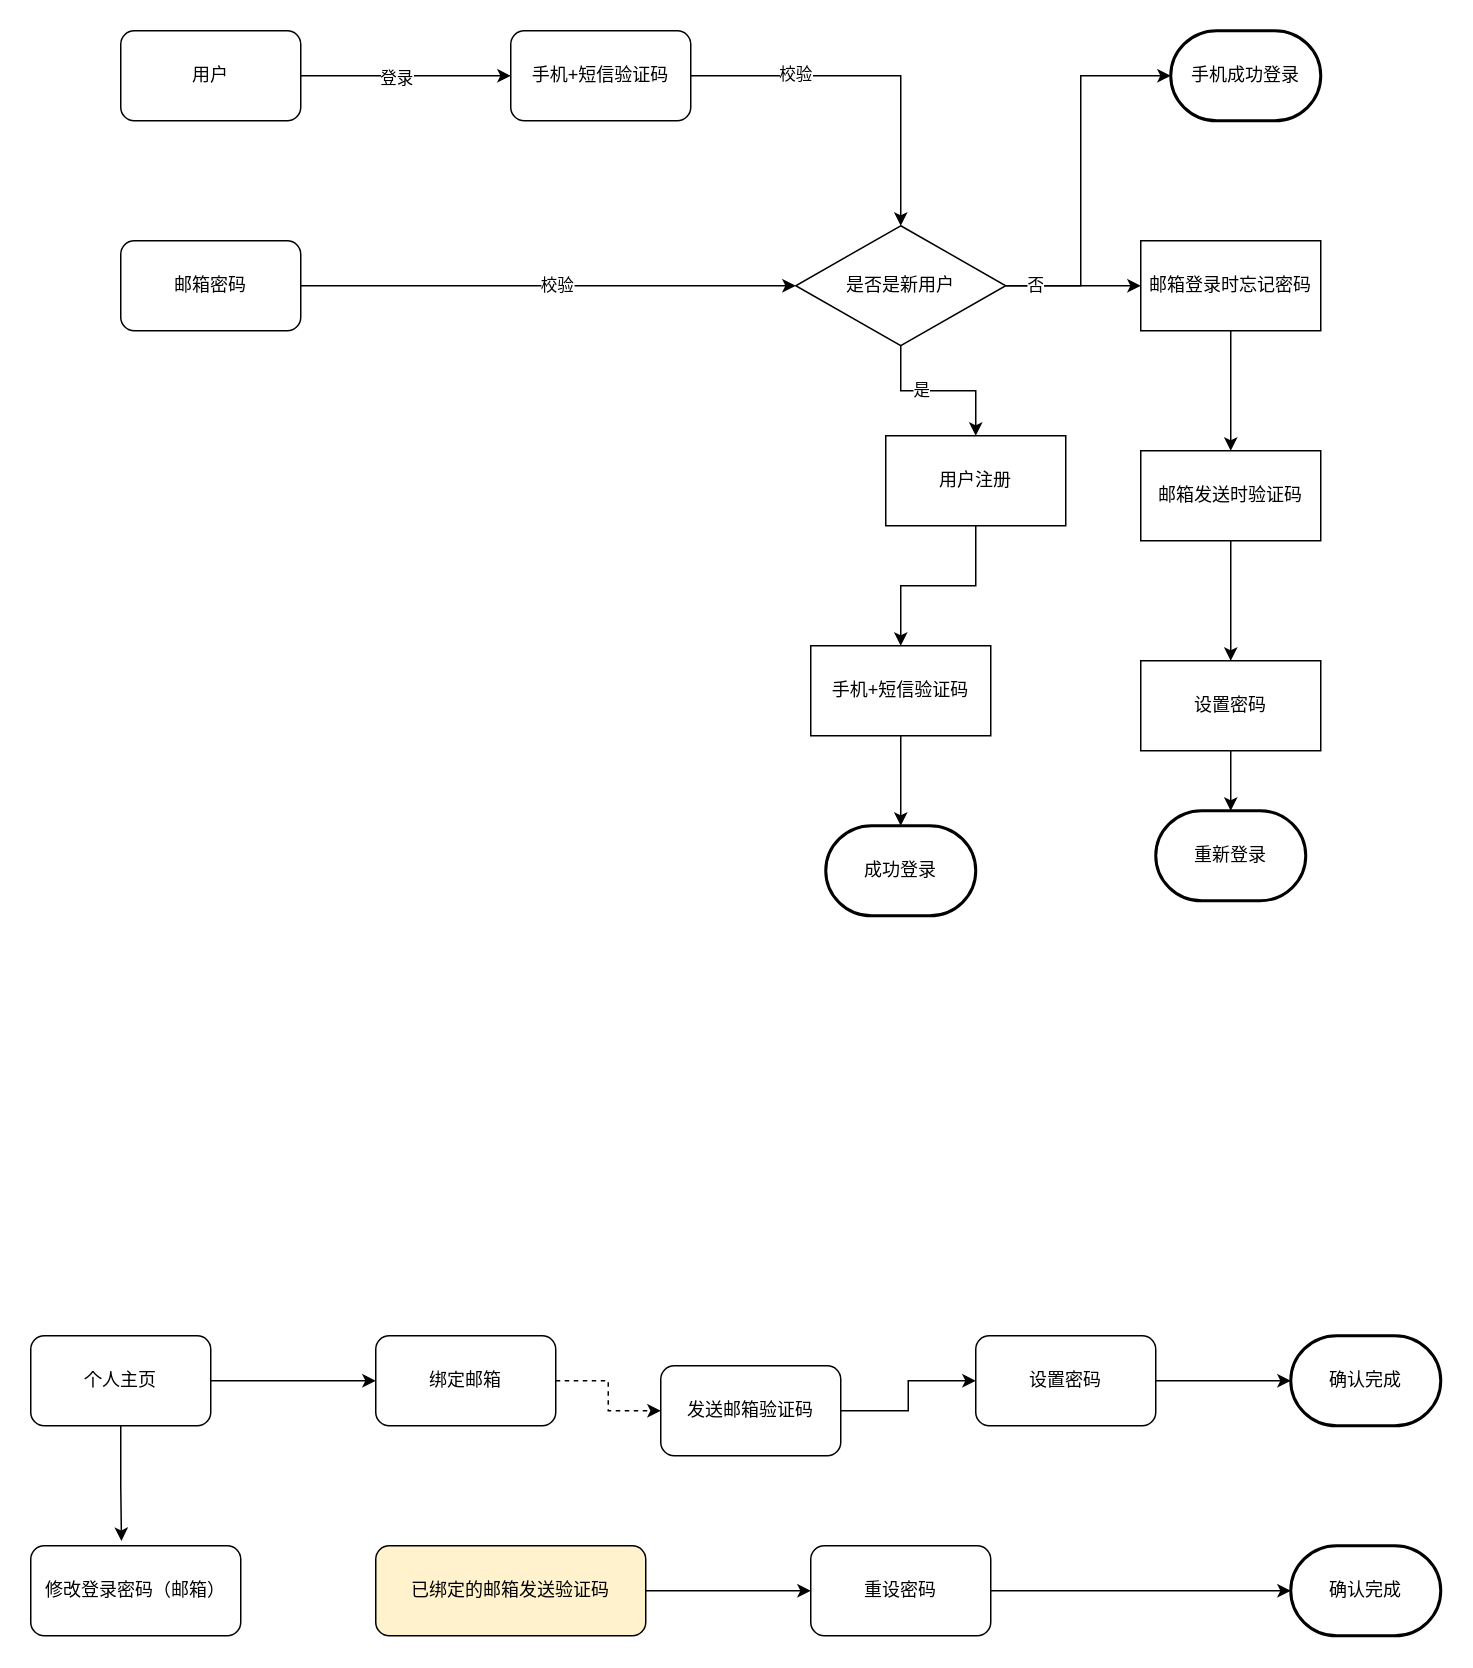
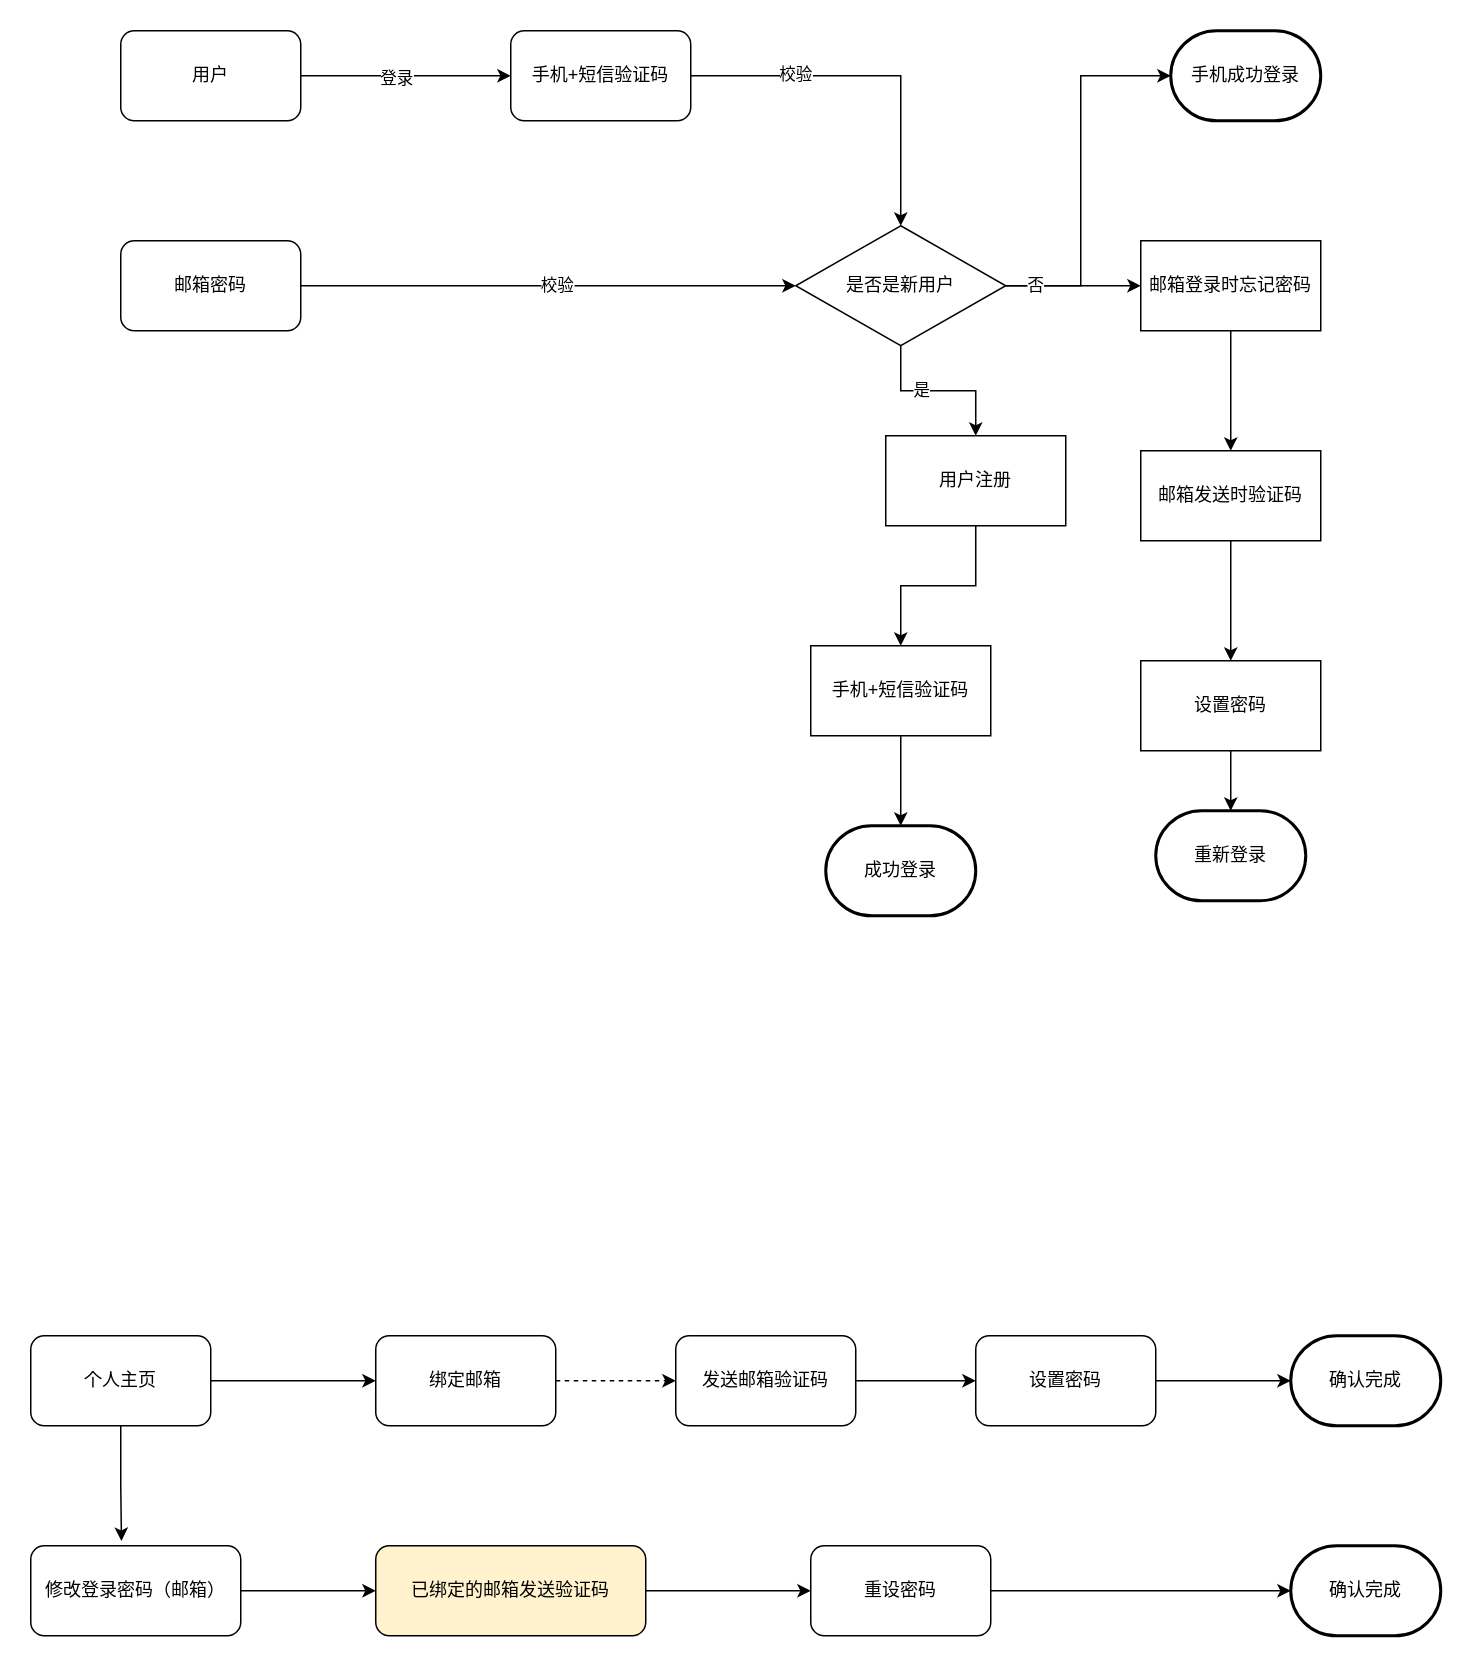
node "发送邮箱验证码": moved (751, 1411) -> (766, 1381)
edge "修改登录密码（邮箱）" -> "已绑定的邮箱发送验证码": added
